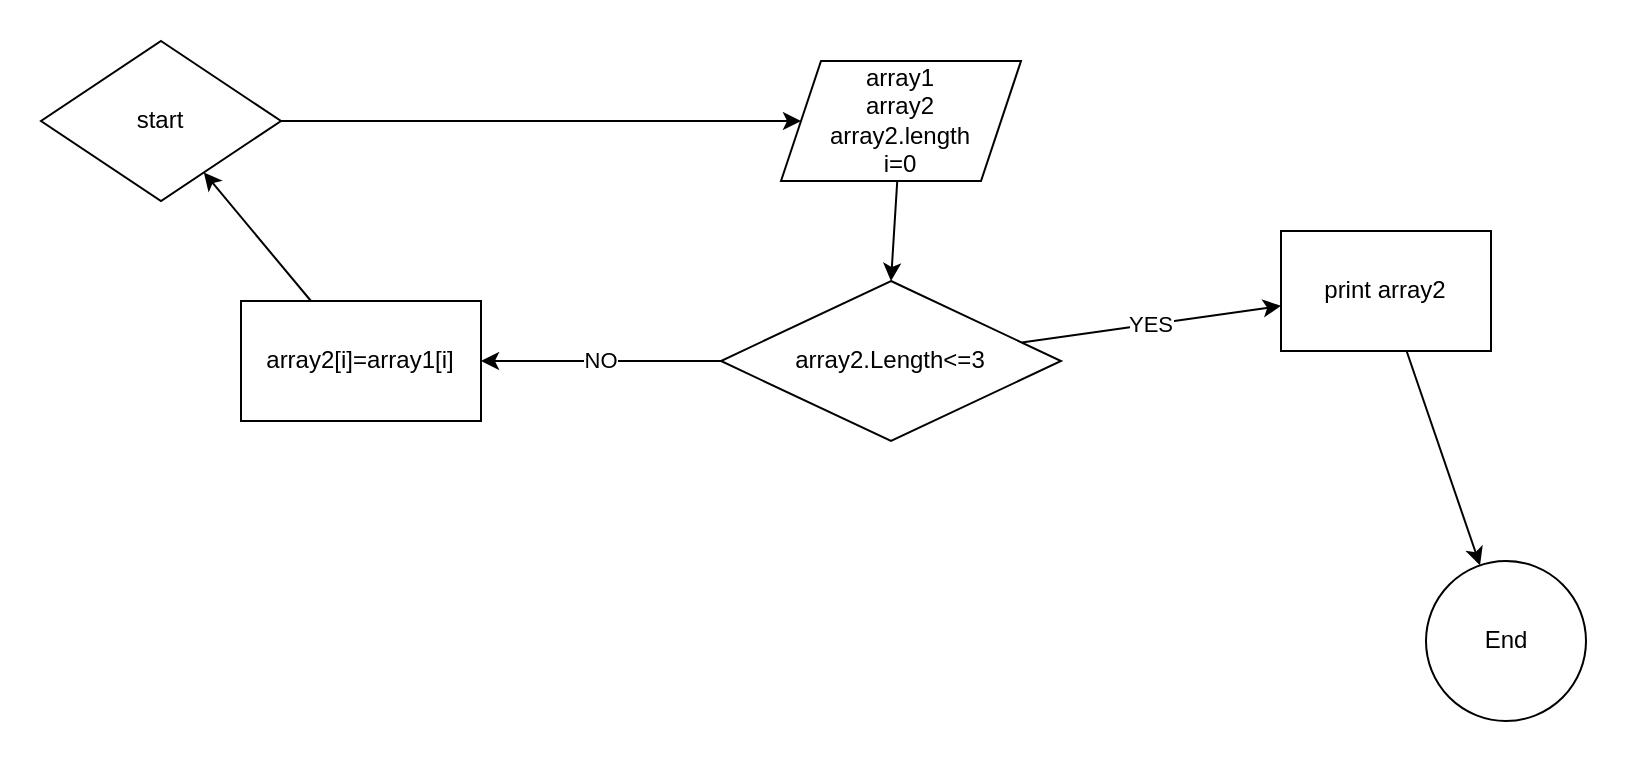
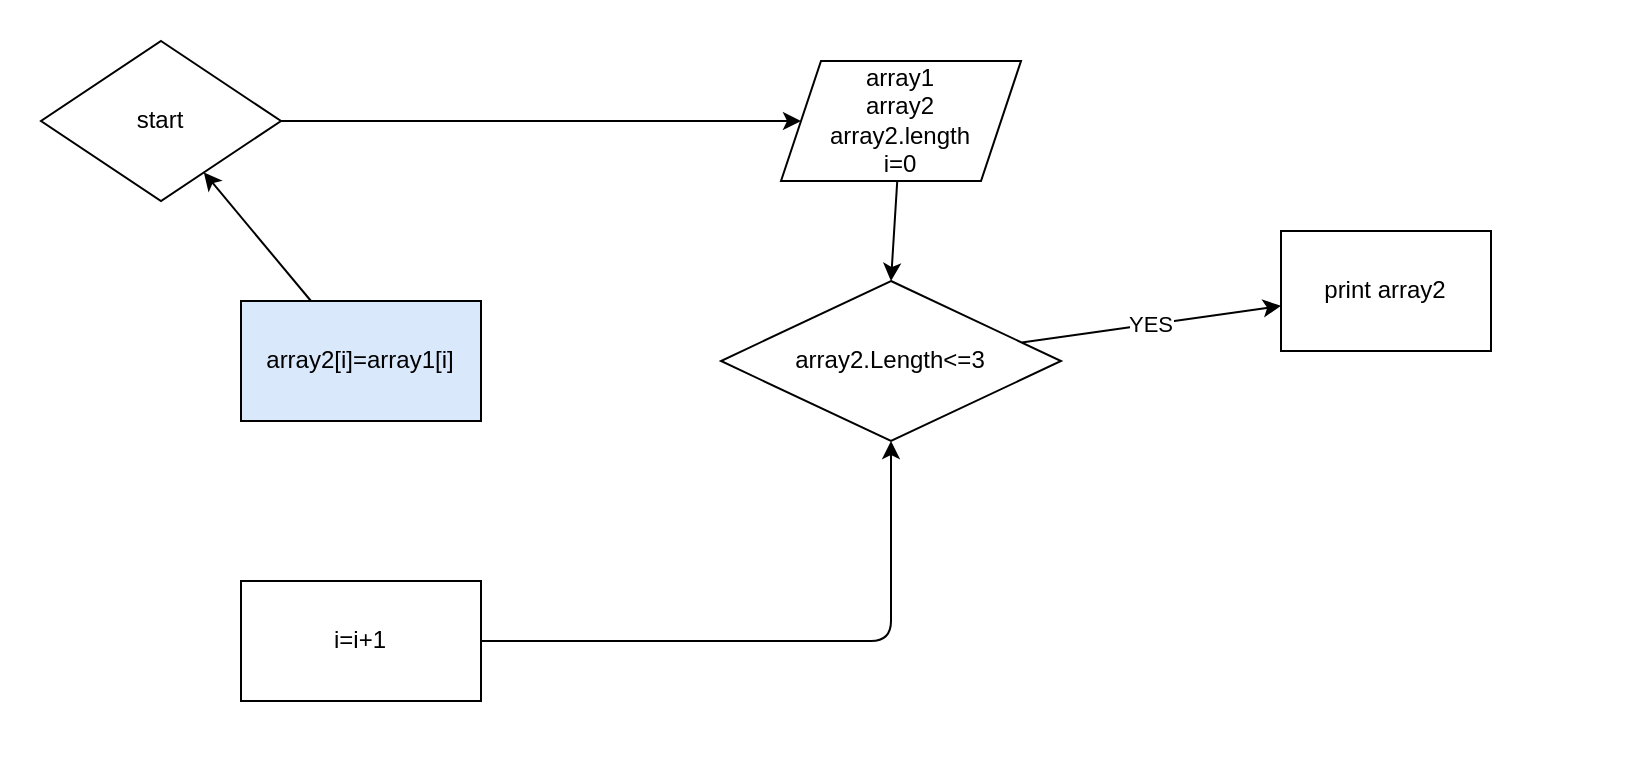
node "array2[i]=array1[i]": fillcolor #ffffff -> #dae8fc
edge "array2.Length<=3" -> "array2[i]=array1[i]": removed, label "NO"
edge "print array2" -> "End": removed
node "i=i+1": added
edge "i=i+1" -> "array2.Length<=3": added
node "End": removed
